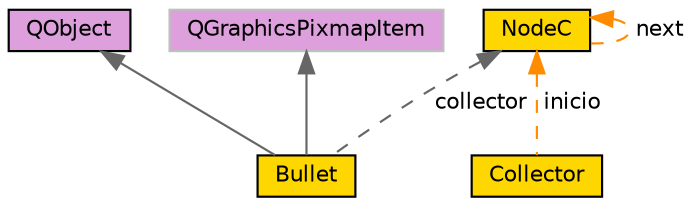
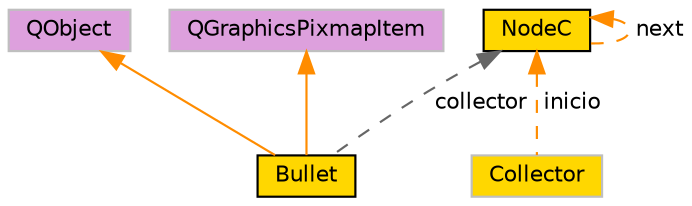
node "QObject": color black -> grey75
edge "Bullet" -> "QObject": color gray40 -> darkorange
edge "Bullet" -> "QGraphicsPixmapItem": color gray40 -> darkorange
node "Collector": color black -> grey75
